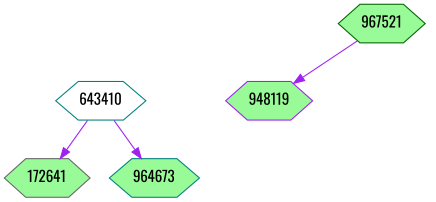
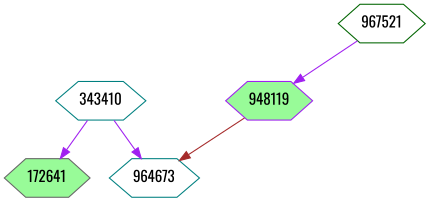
node "967521": fillcolor palegreen -> white
node "643410": label "643410" -> "343410"
edge "948119" -> "964673": added
node "964673": fillcolor palegreen -> white
